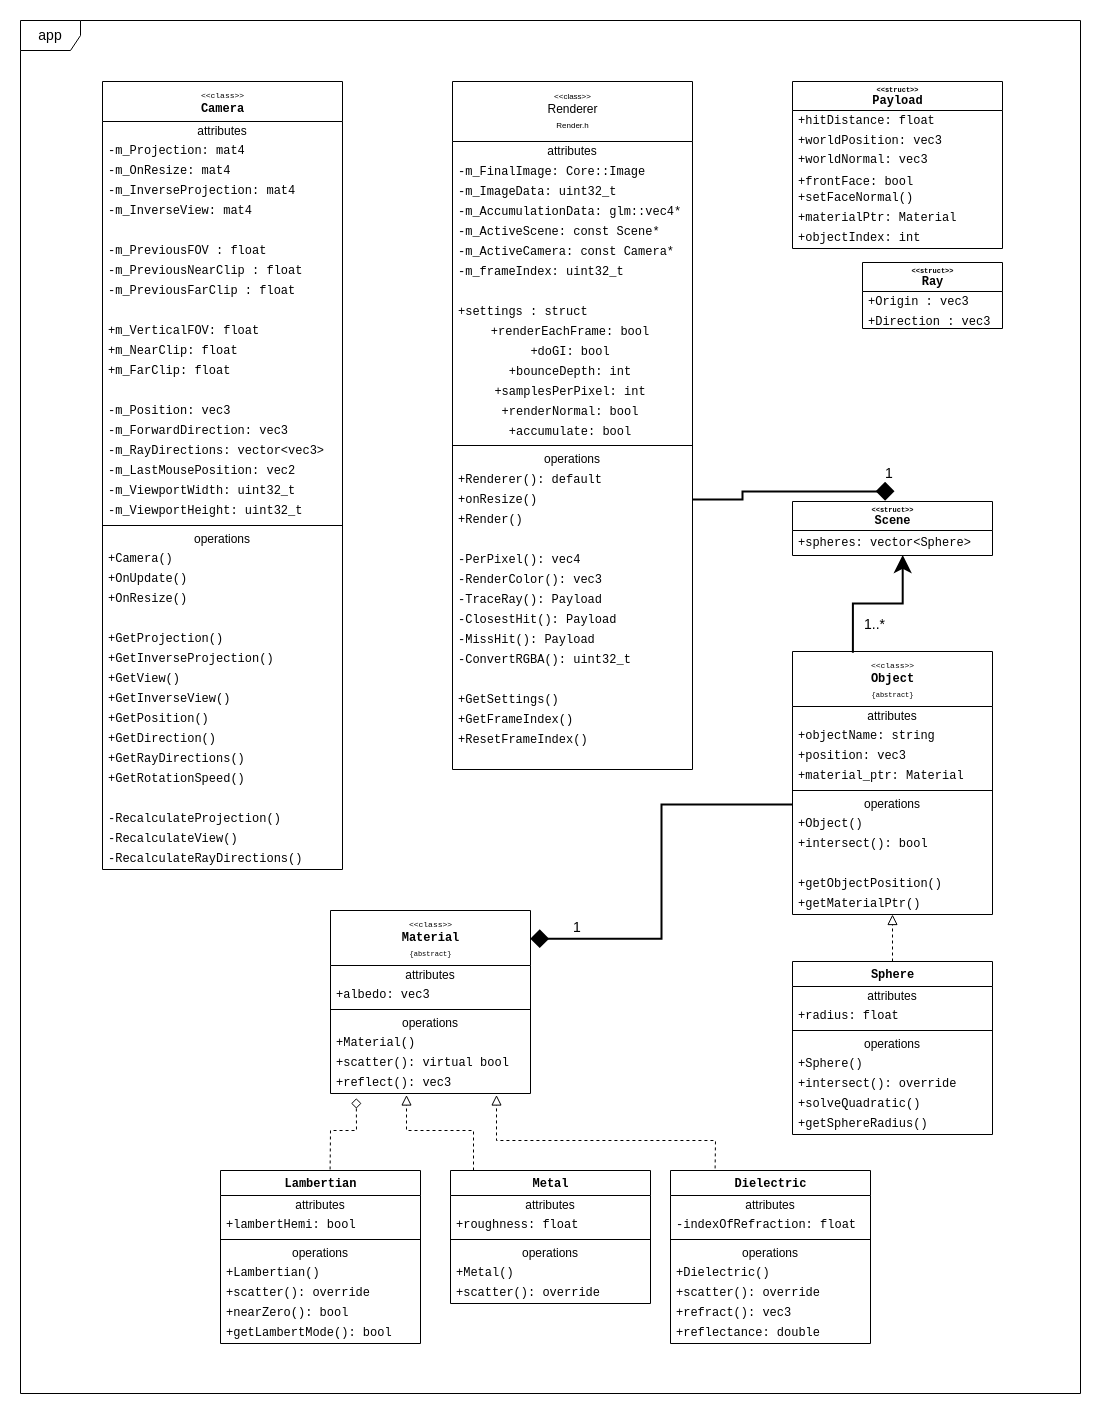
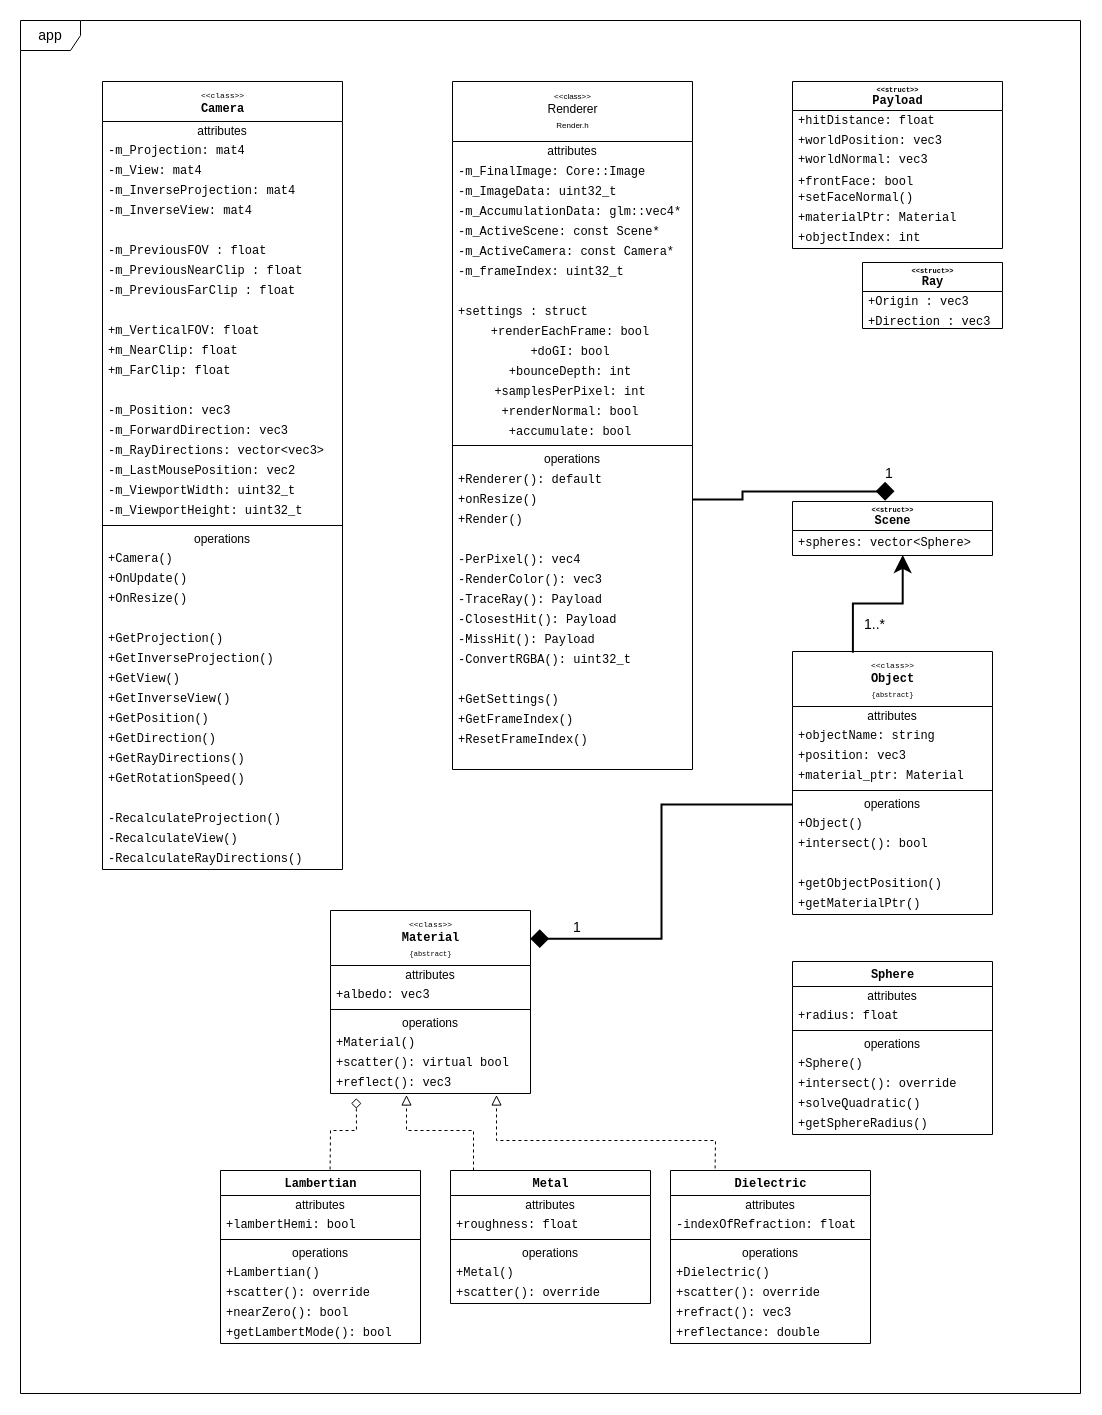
node "-m_OnResize: mat4": label "-m_OnResize: mat4" -> "-m_View: mat4"
edge "Sphere" -> "<<class>> Object {abstract}": removed
